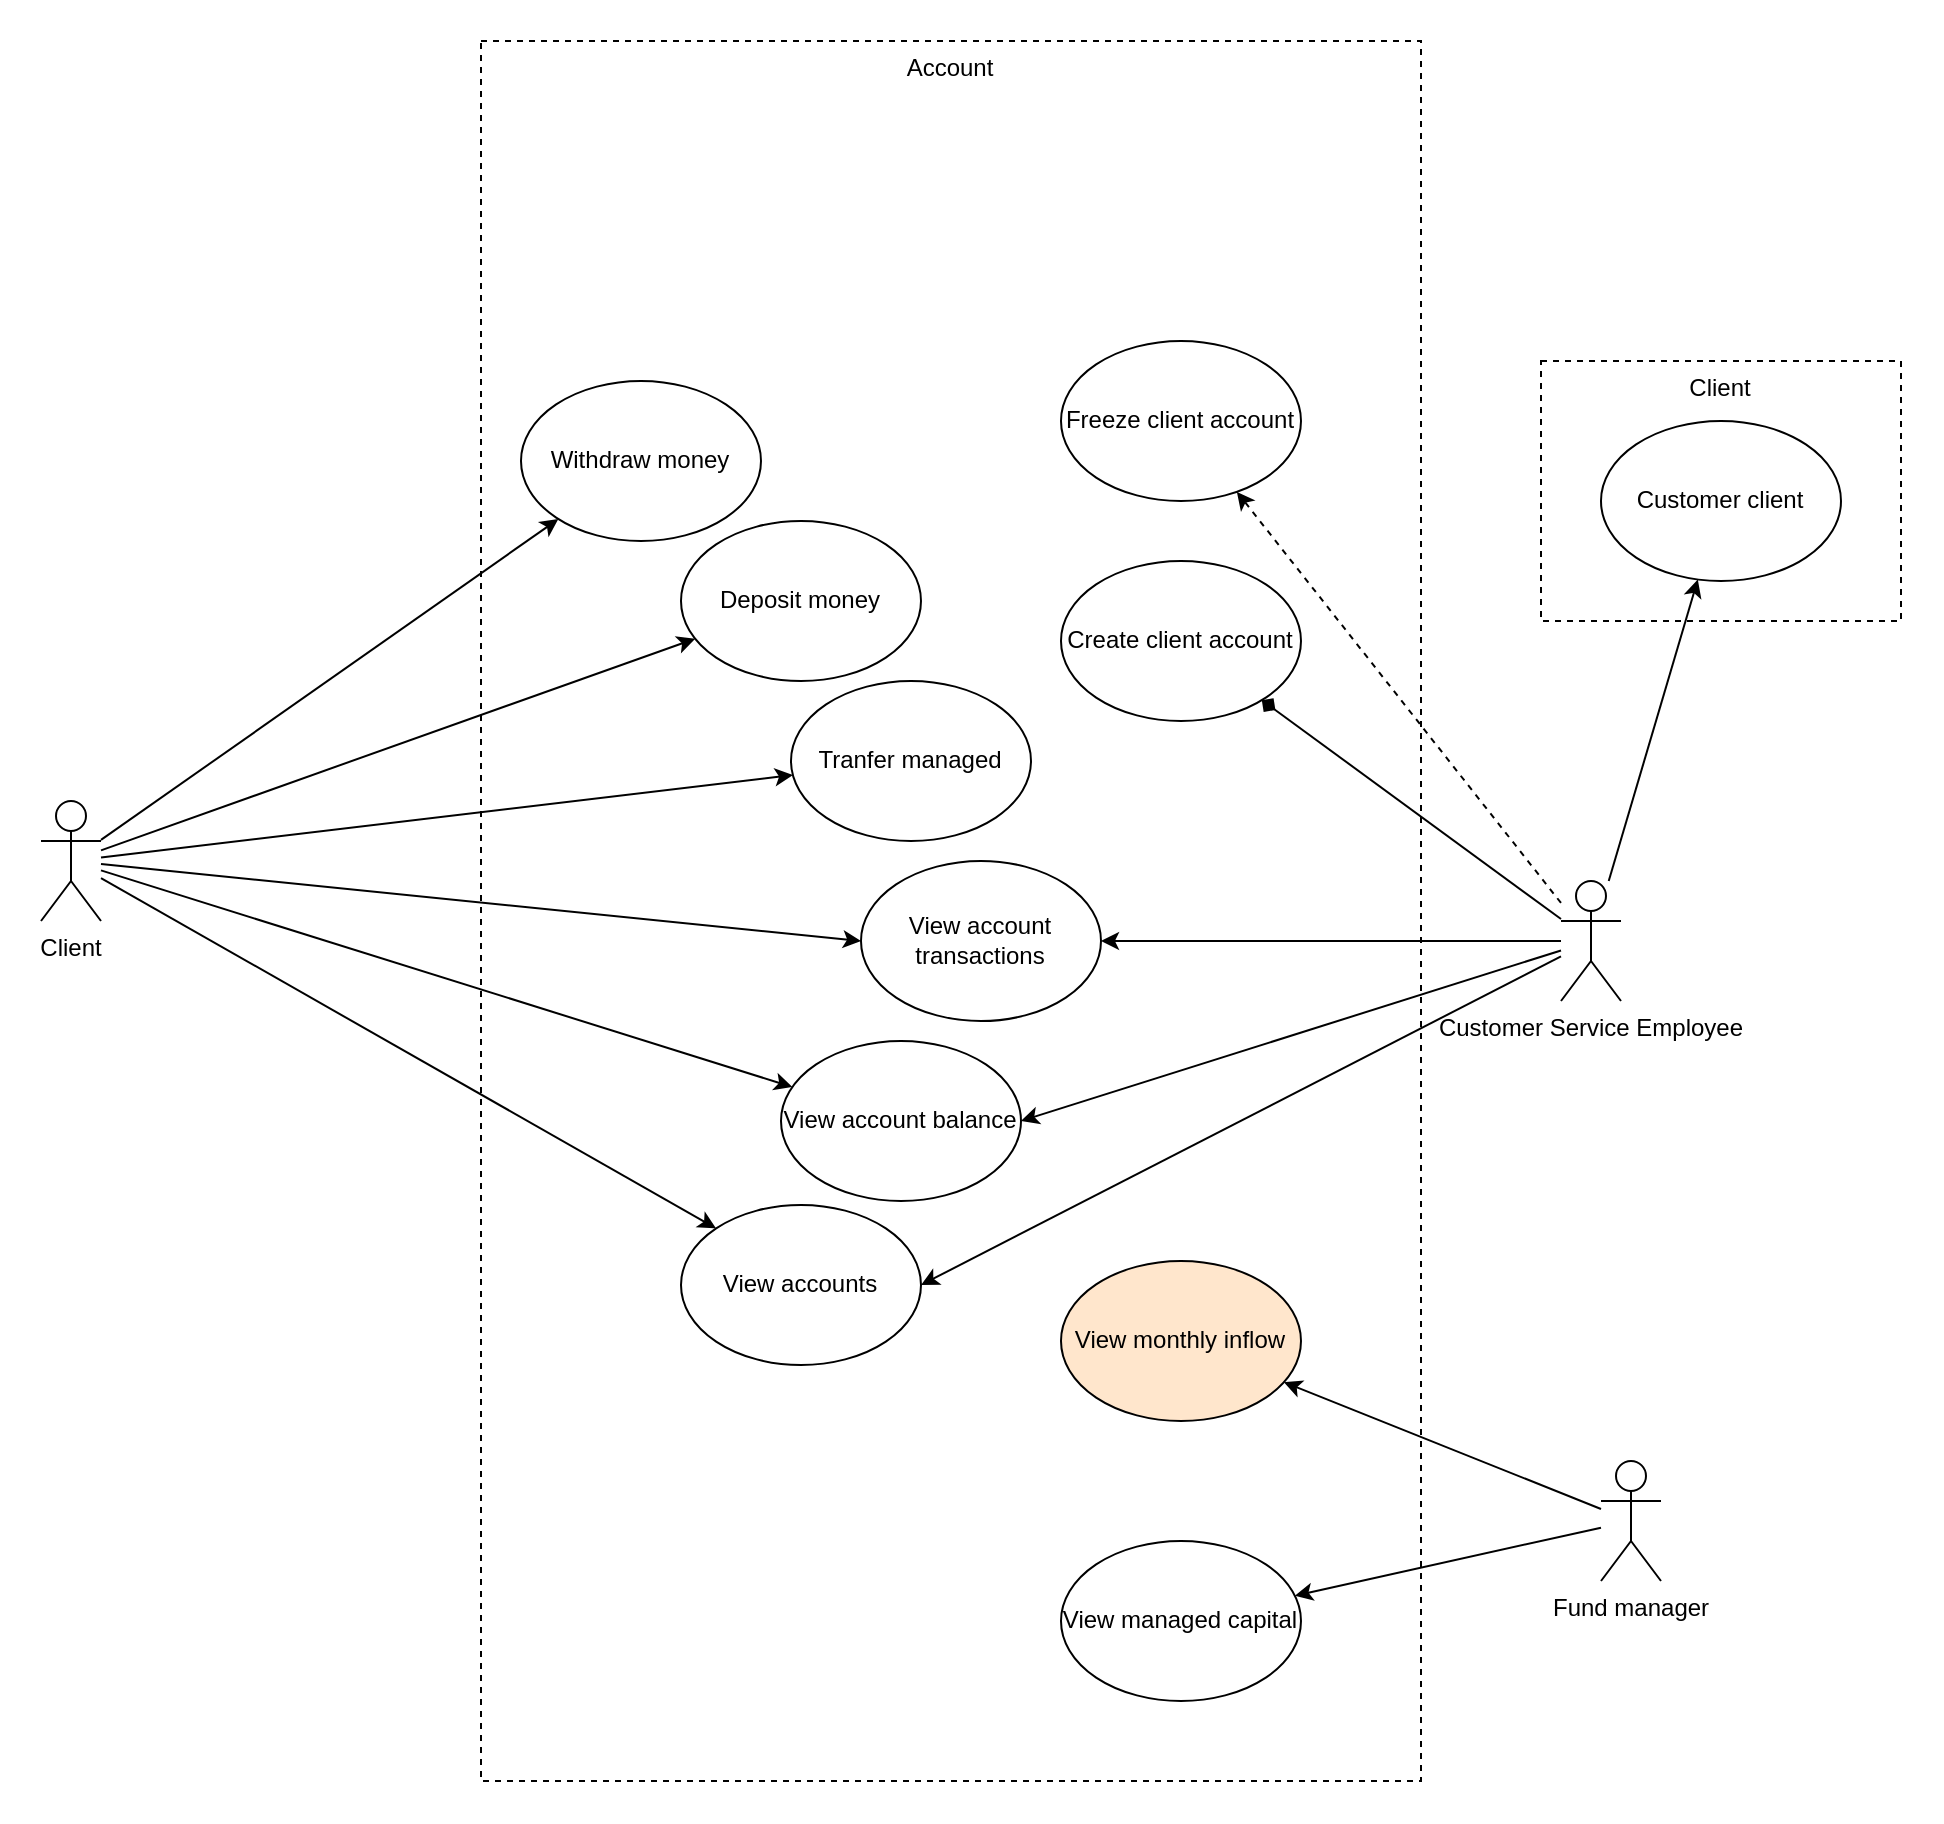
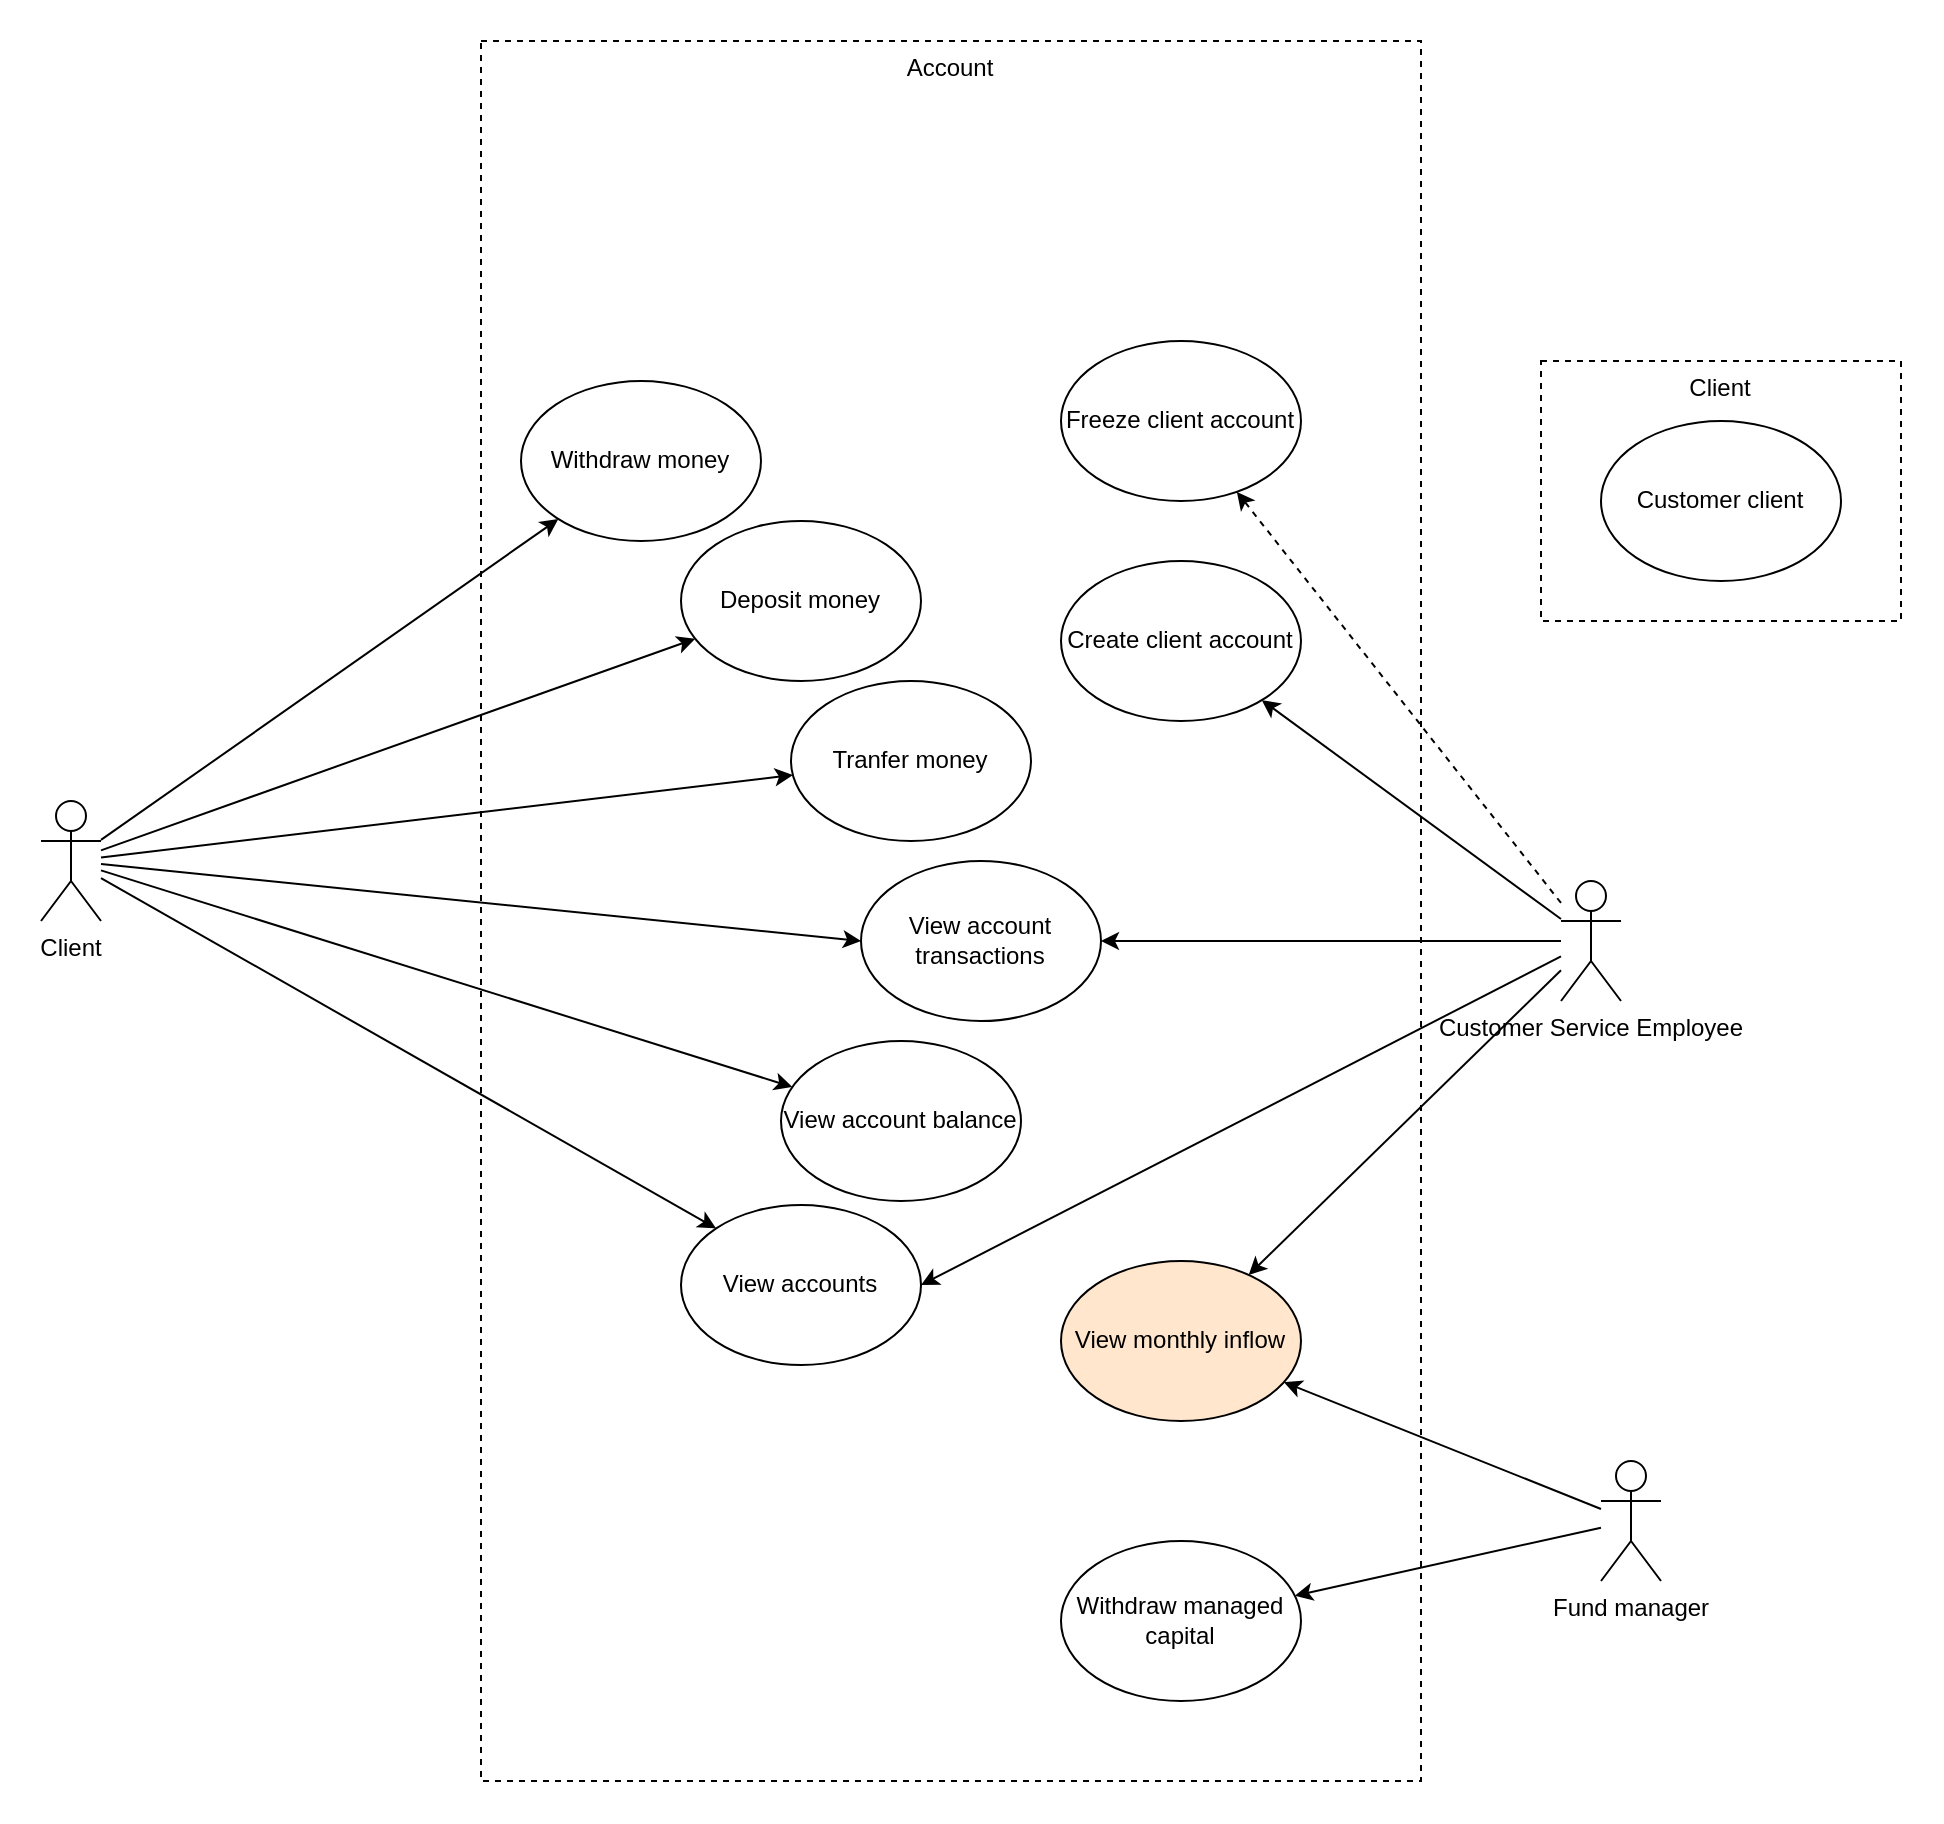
edge "Customer Service Employee" -> "Create client account": arrowhead diamond -> classic
edge "Customer Service Employee" -> "Customer client": removed
node "Tranfer managed": label "Tranfer managed" -> "Tranfer money"
edge "Customer Service Employee" -> "View account balance": now "Customer Service Employee" -> "View monthly inflow"
node "View managed capital": label "View managed capital" -> "Withdraw managed capital"
